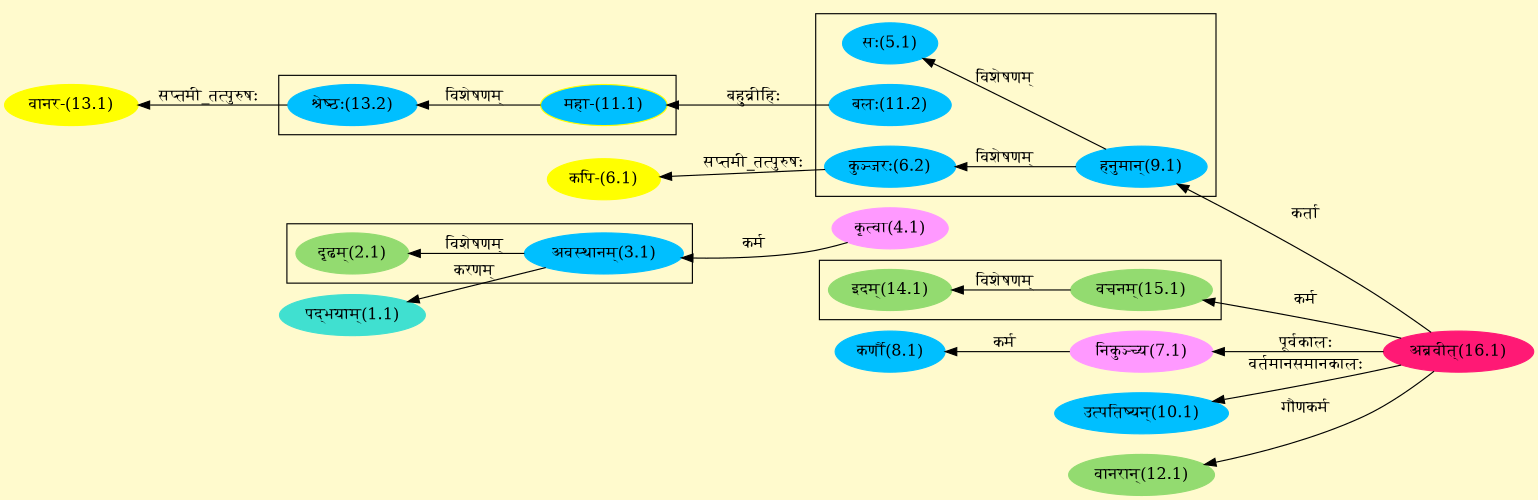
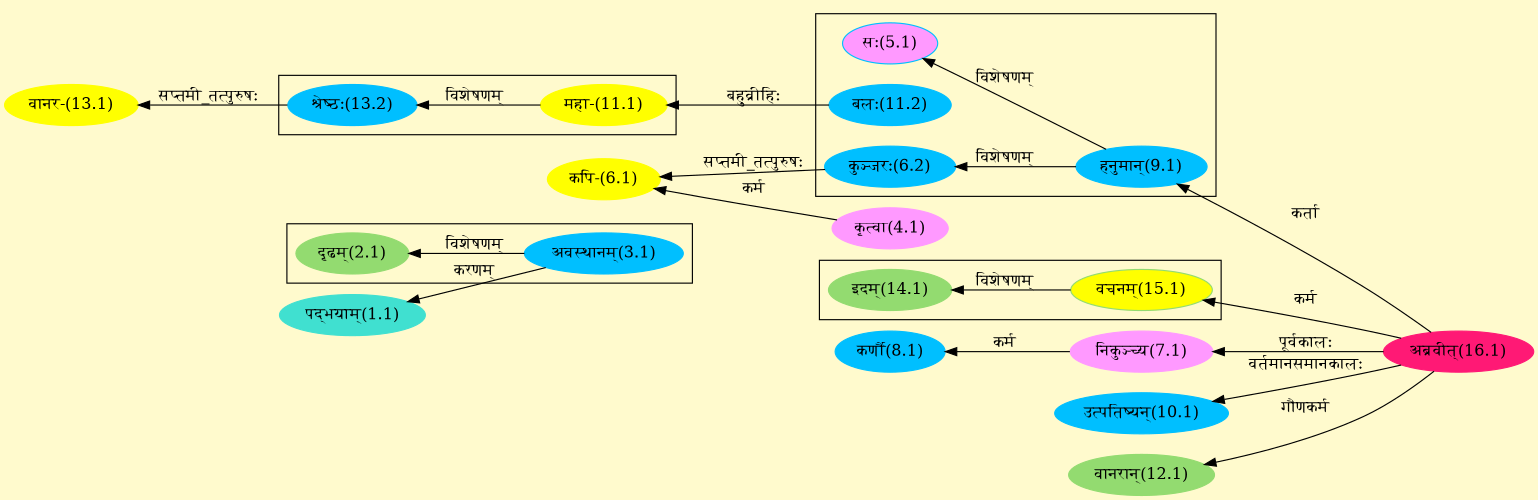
node "सः(5.1)": fillcolor #00bfff -> #ff99ff
node "महा-(11.1)": fillcolor #00bfff -> #ffff00
edge "कृत्वा(4.1)" -> "अवस्थानम्(3.1)": now "कृत्वा(4.1)" -> "कपि-(6.1)"
node "वचनम्(15.1)": fillcolor #93db70 -> #ffff00
